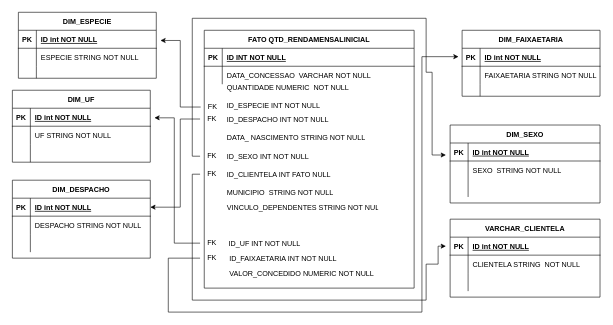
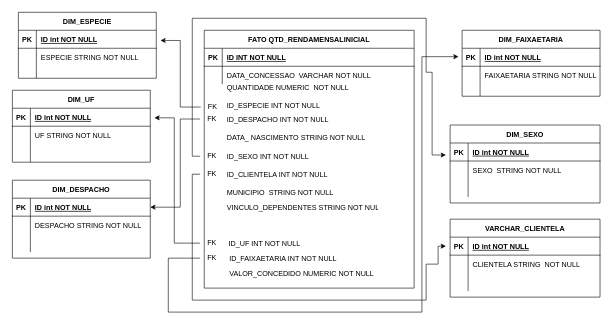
node "ID_CLIENTELA INT FATO NULL": label "ID_CLIENTELA INT FATO NULL" -> "ID_CLIENTELA INT NOT NULL"
